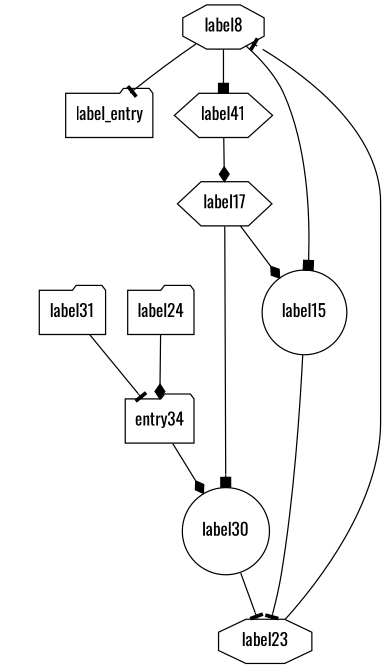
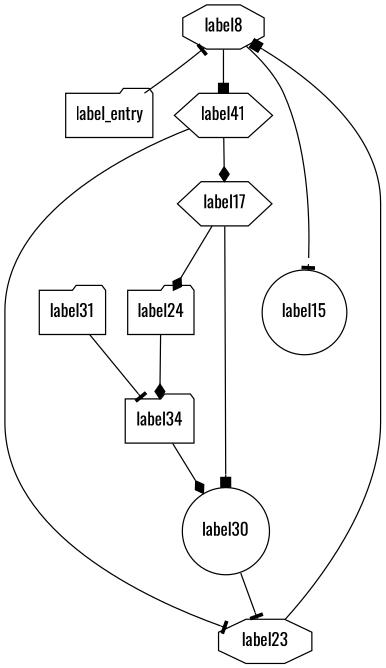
edge "label8" -> "label_entry": reversed
edge "label8" -> "label15": arrowhead box -> tee
edge "label17" -> "label15": now "label17" -> "label24"
edge "label23" -> "label8": arrowhead tee -> box
node "entry34": label "entry34" -> "label34"
edge "label15" -> "label23": now "label41" -> "label23"
